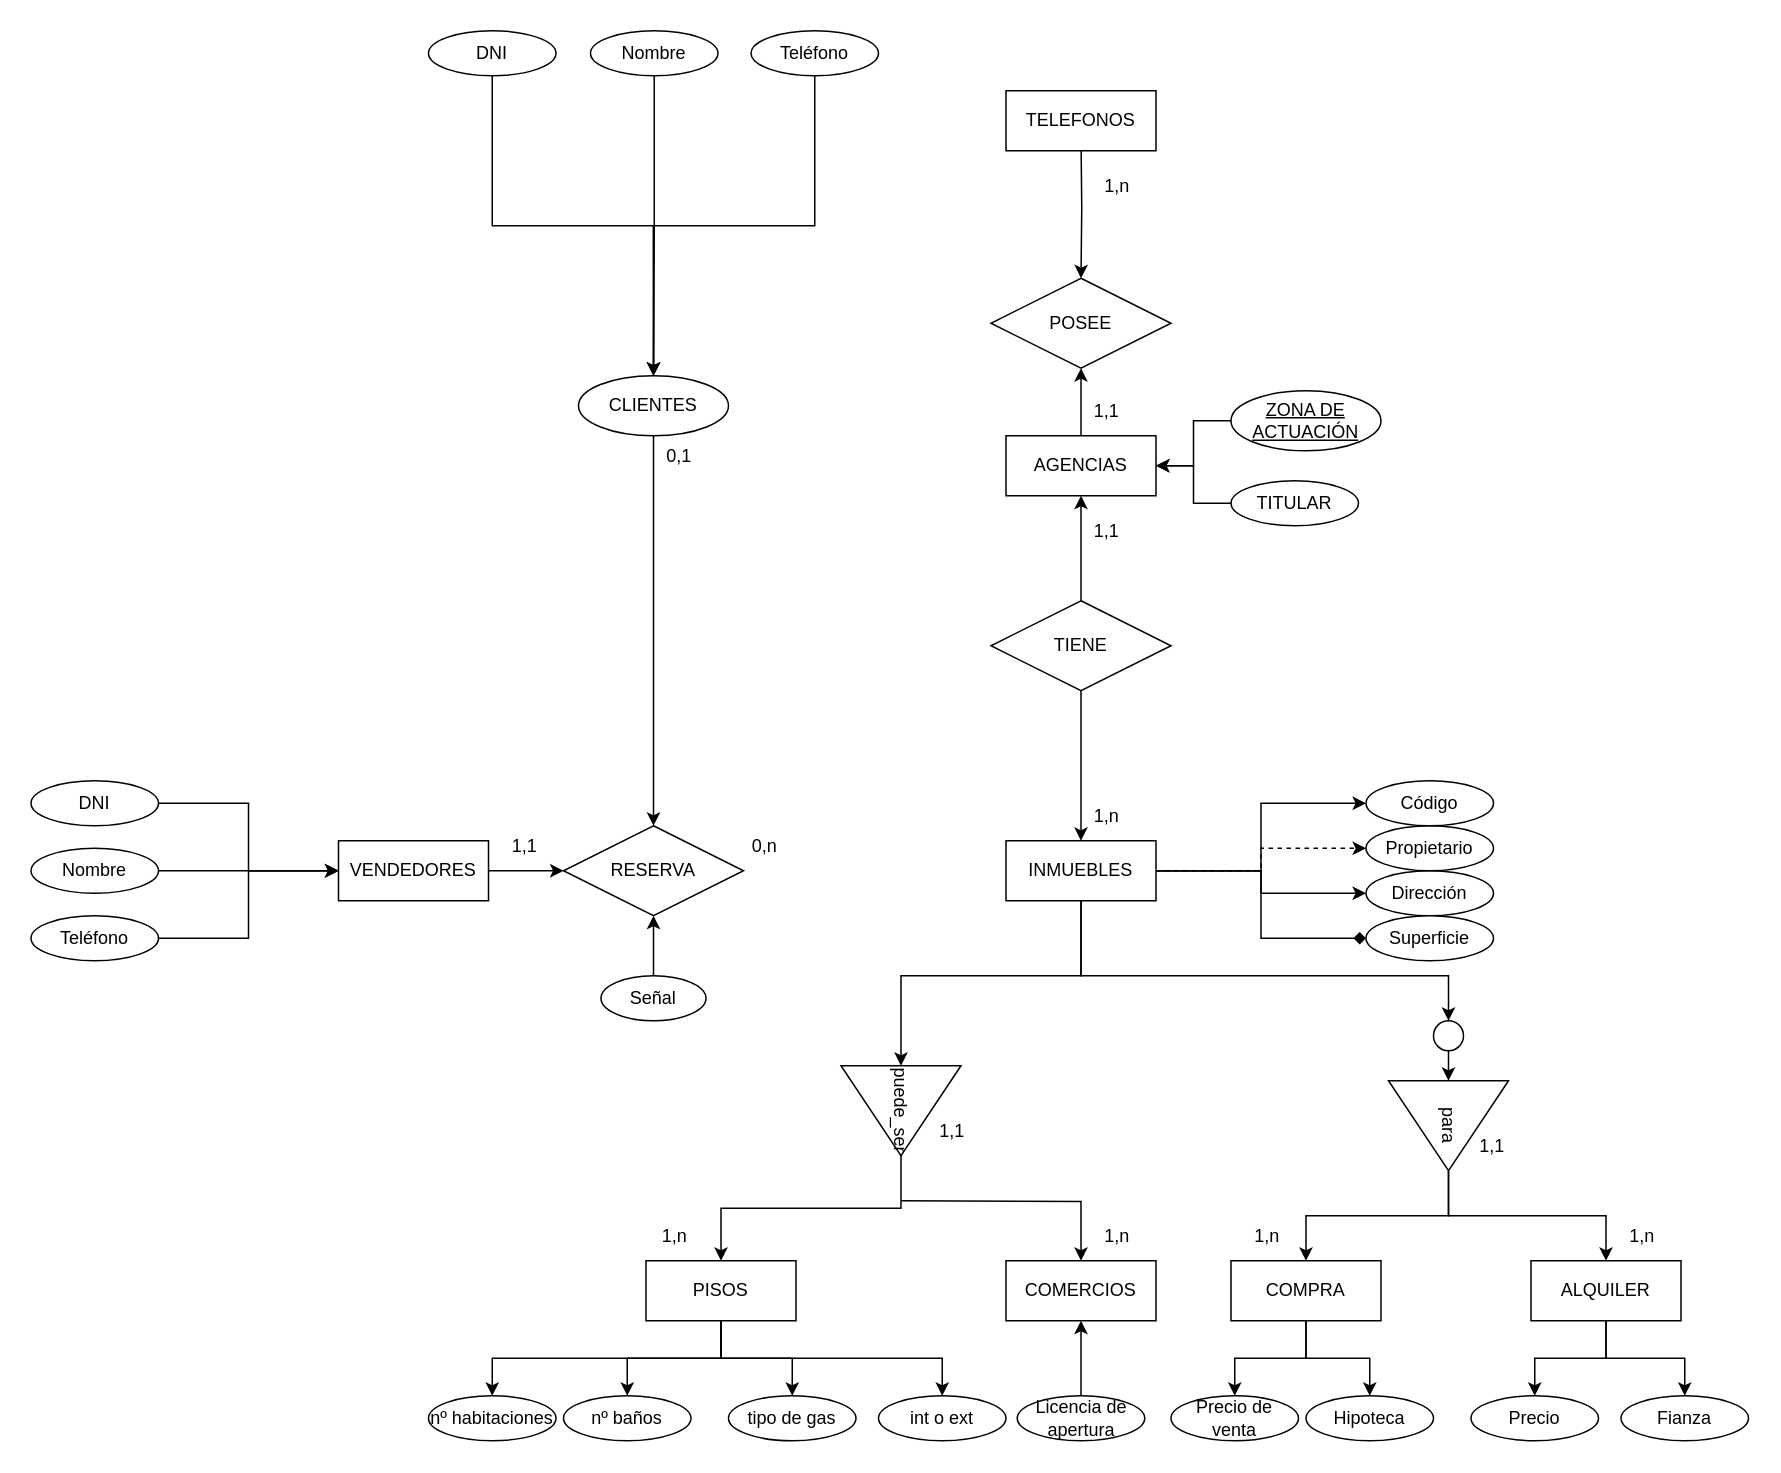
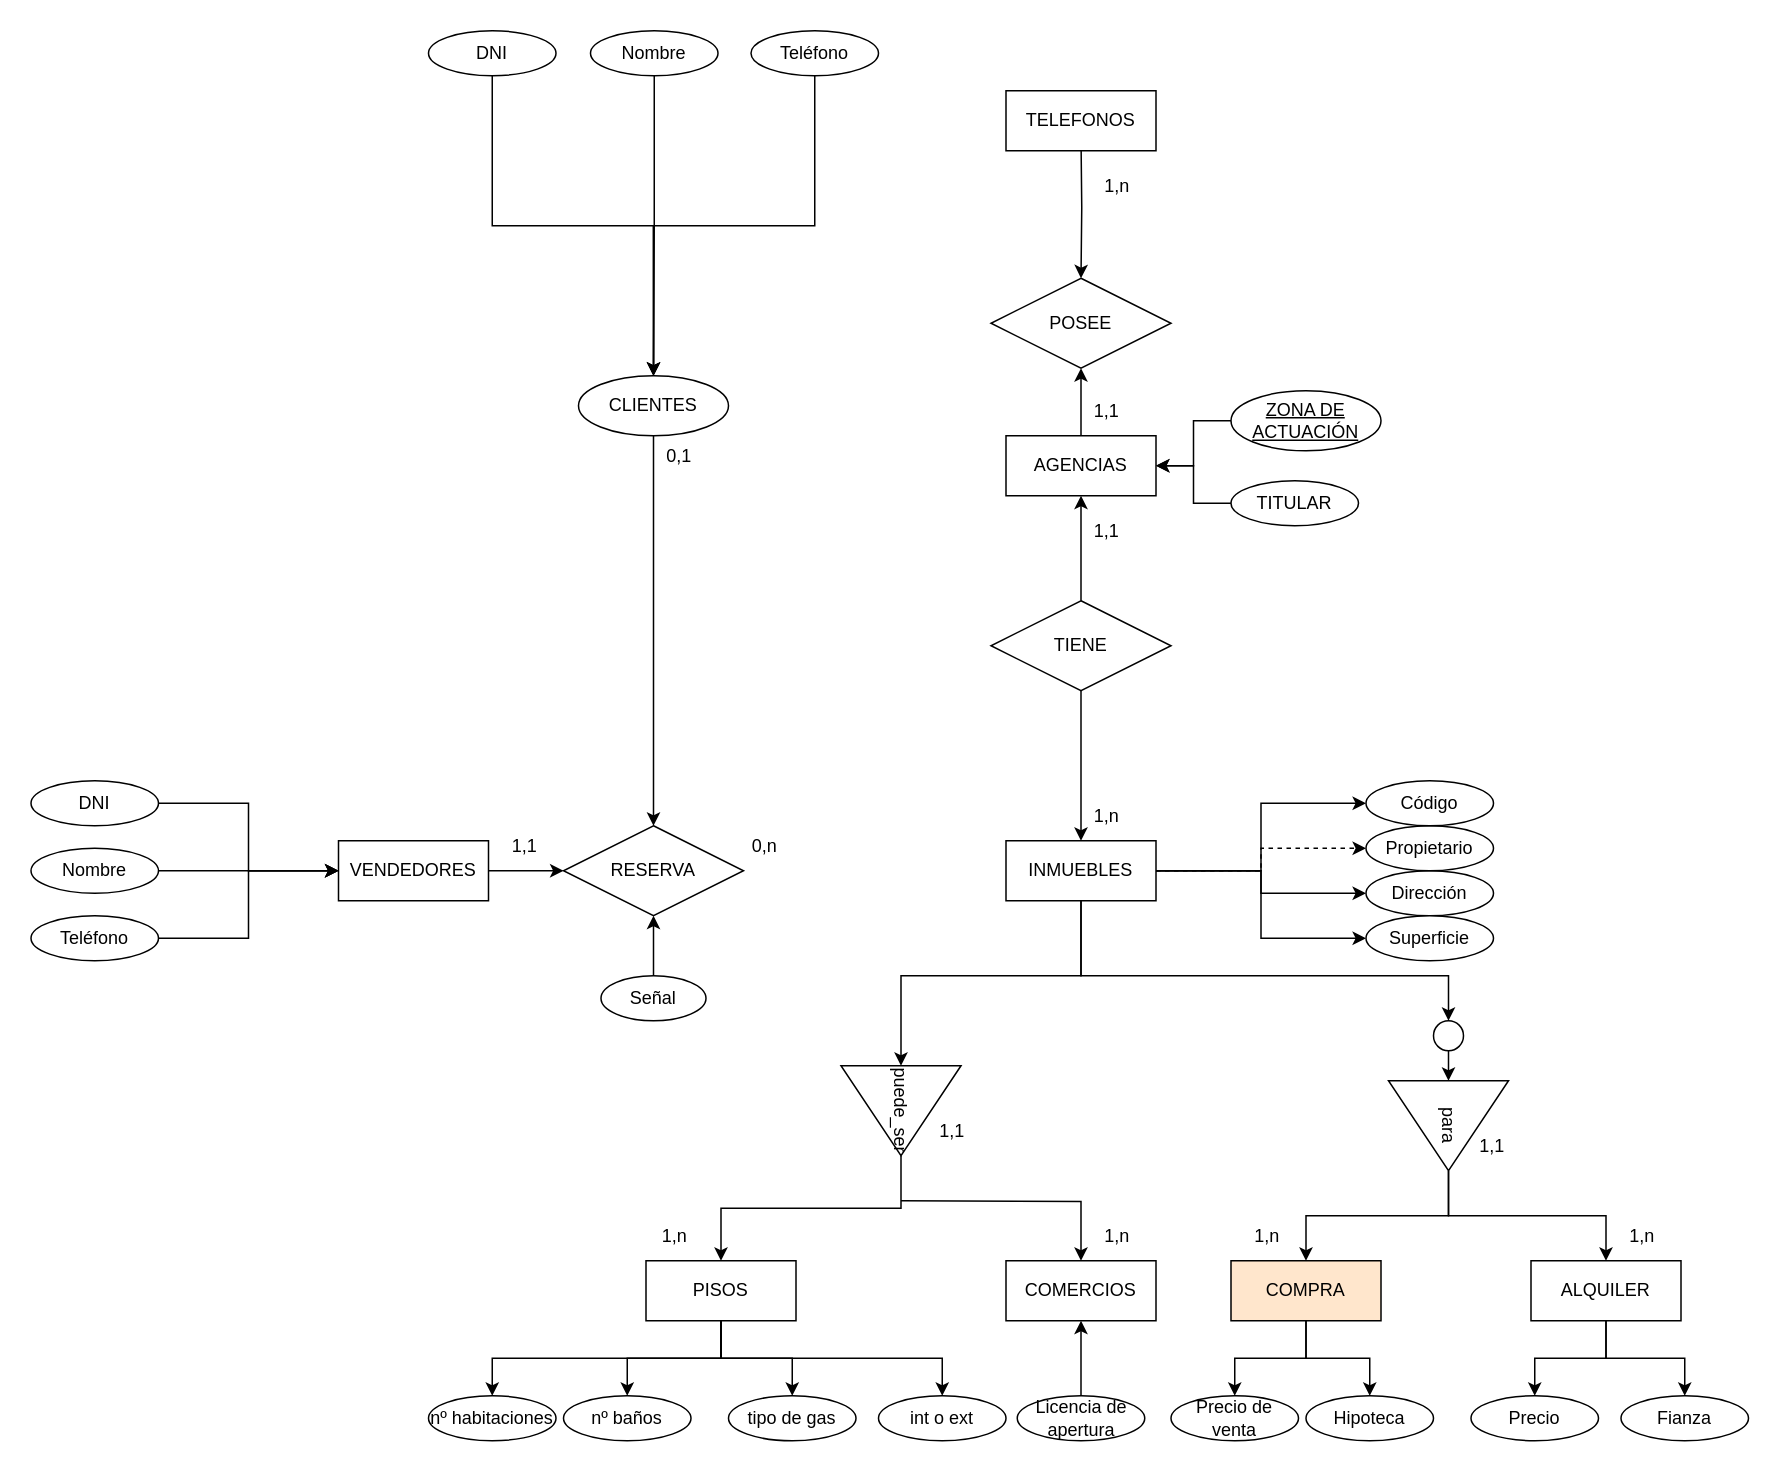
edge "INMUEBLES" -> "Superficie": arrowhead diamond -> classic
node "COMPRA": fillcolor #ffffff -> #ffe6cc
